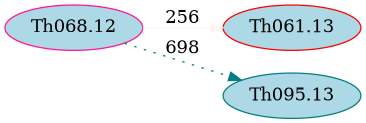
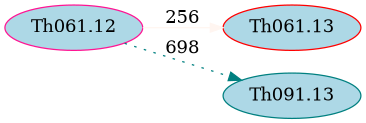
node "Th068.12": label "Th068.12" -> "Th061.12"
node "Th095.13": label "Th095.13" -> "Th091.13"
